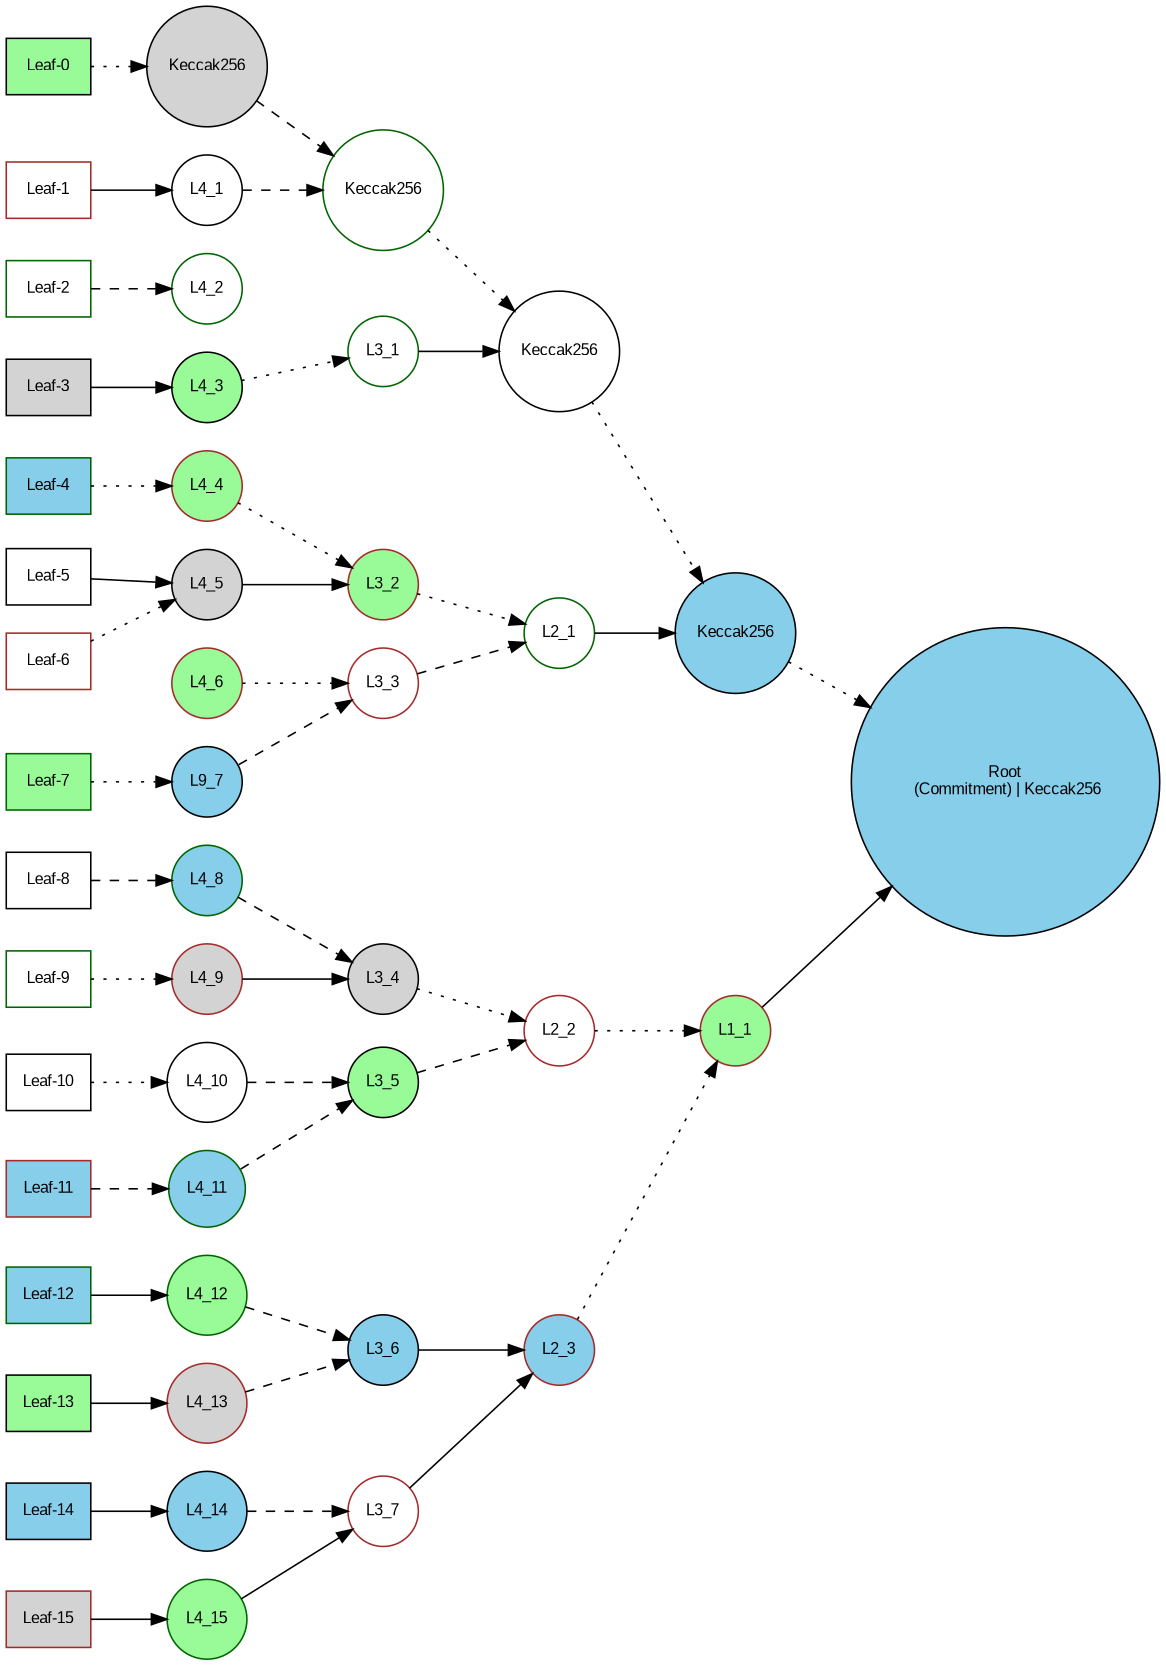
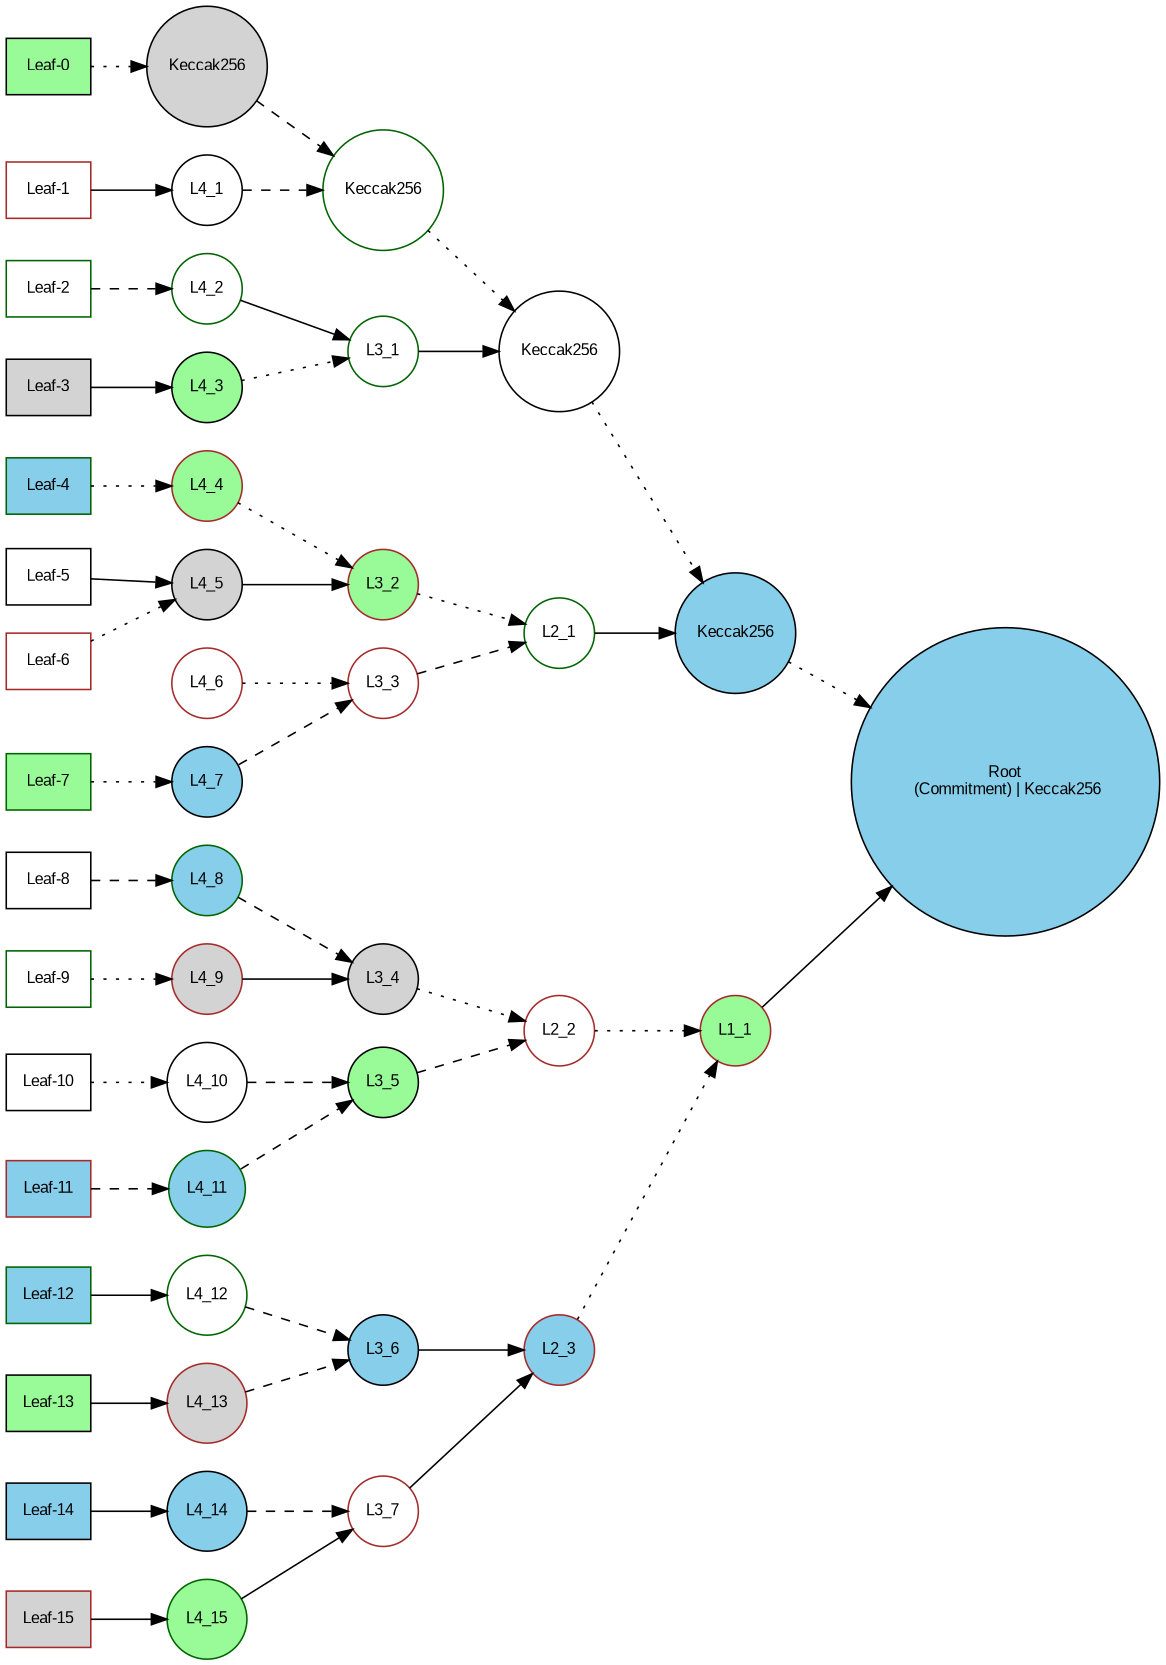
edge "L4_2" -> "L3_1": added
node "L4_6": fillcolor palegreen -> white
node "L9_7": label "L9_7" -> "L4_7"
node "L4_12": fillcolor palegreen -> white
